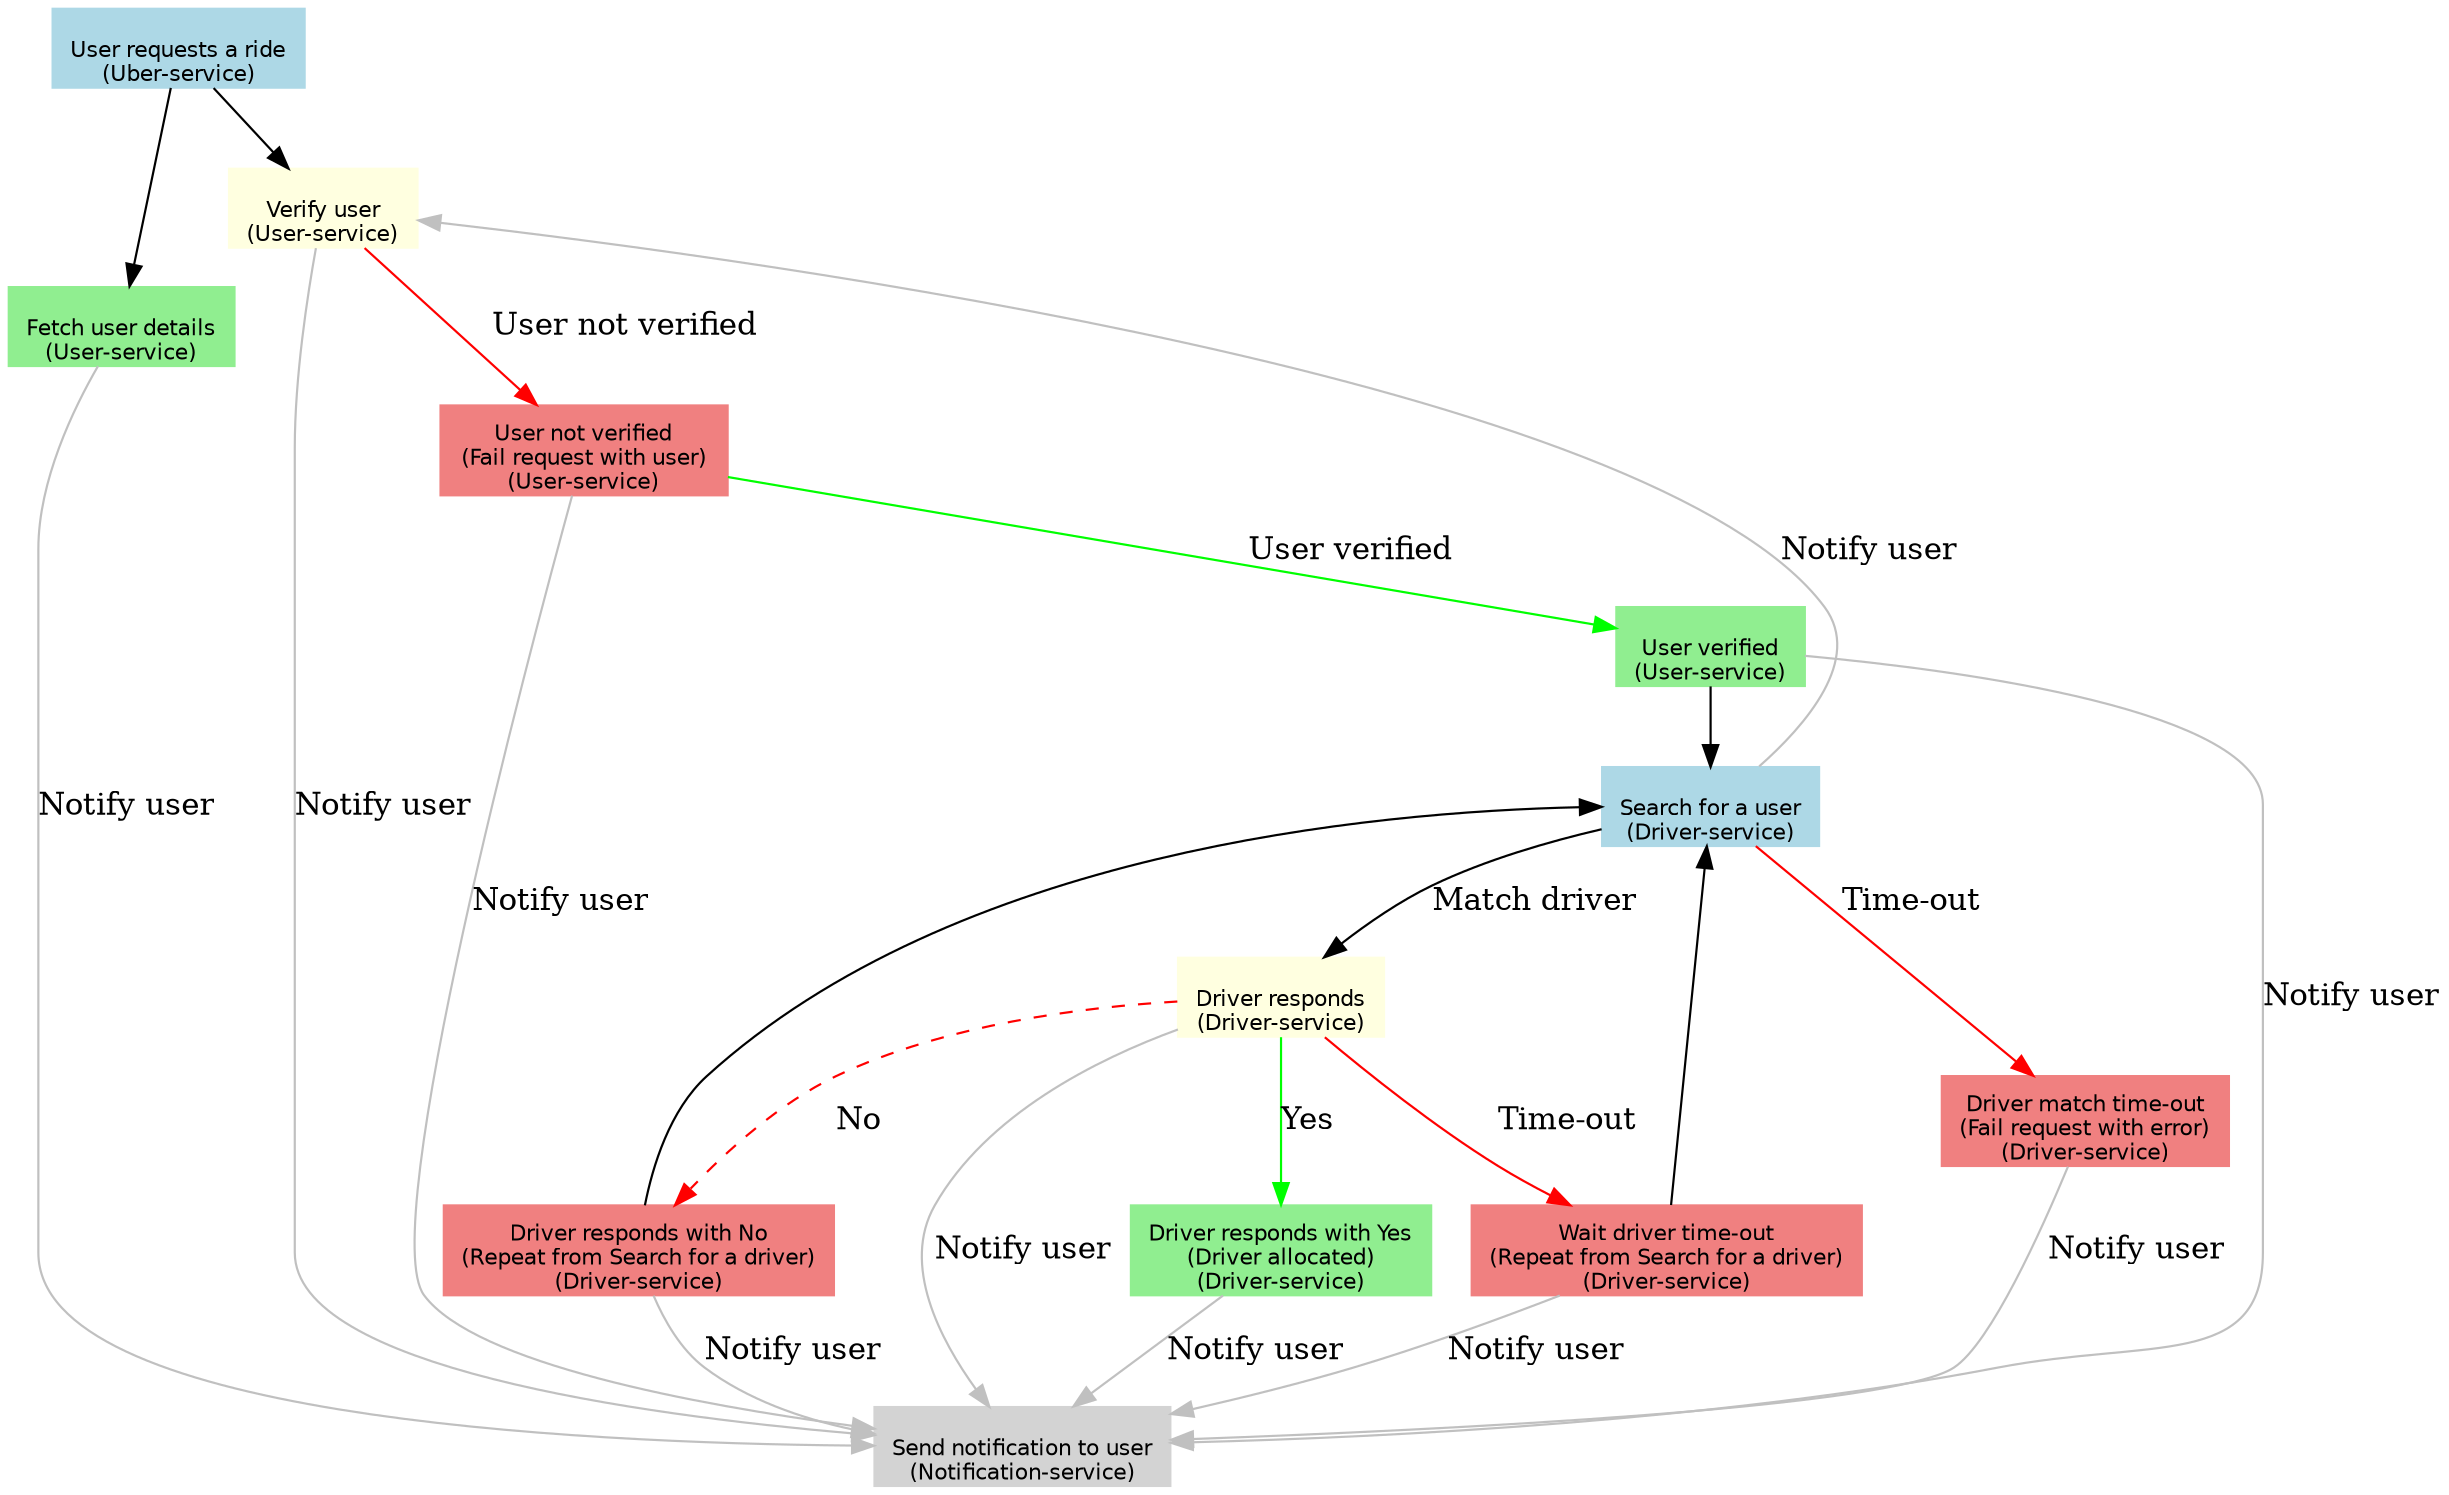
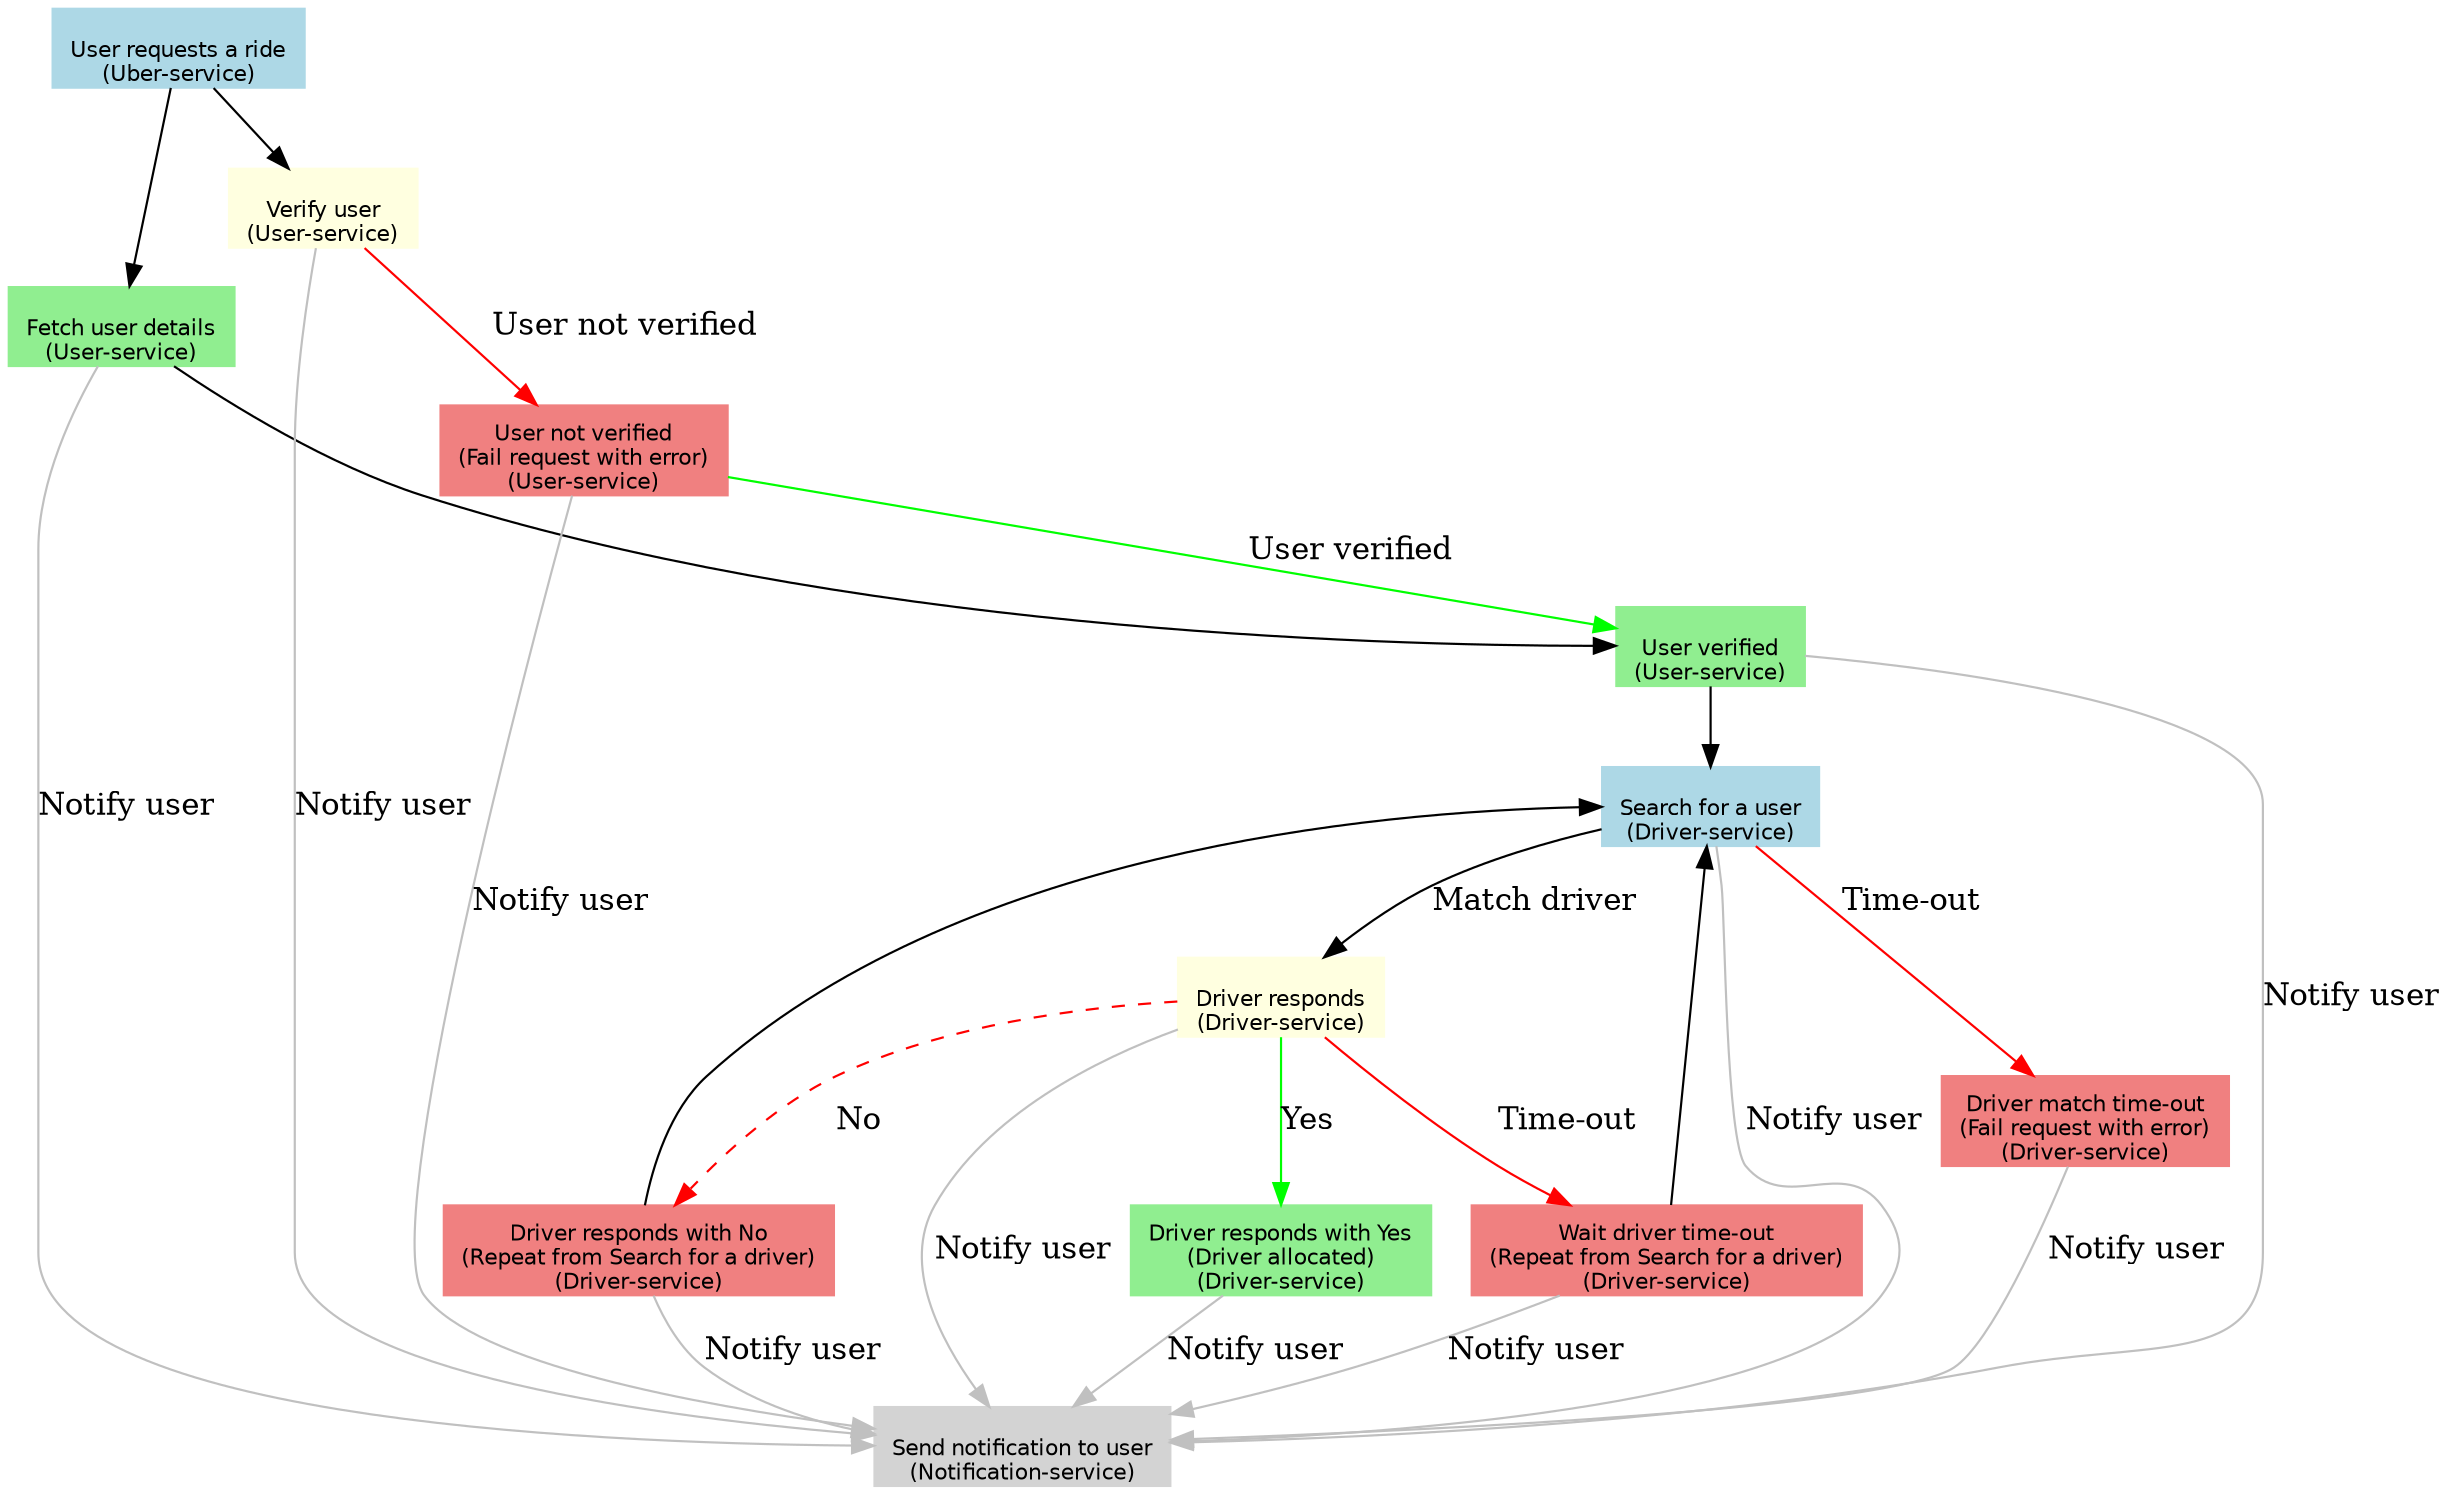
edge "Search for a user (Driver-service)" -> "Verify user (User-service)": now "Search for a user (Driver-service)" -> "Send notification to user (Notification-service)"
node "User not verified (Fail request with user) (User-service)": label "User not verified (Fail request with user) (User-service)" -> "User not verified (Fail request with error) (User-service)"
edge "Fetch user details (User-service)" -> "User verified (User-service)": added
